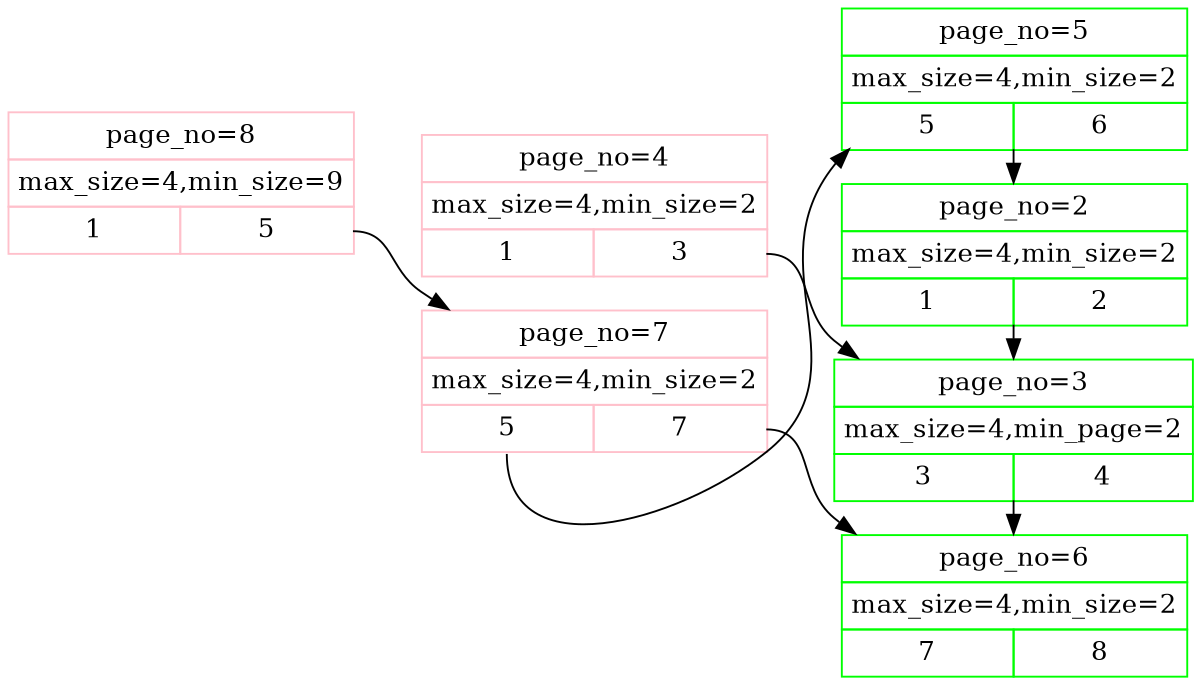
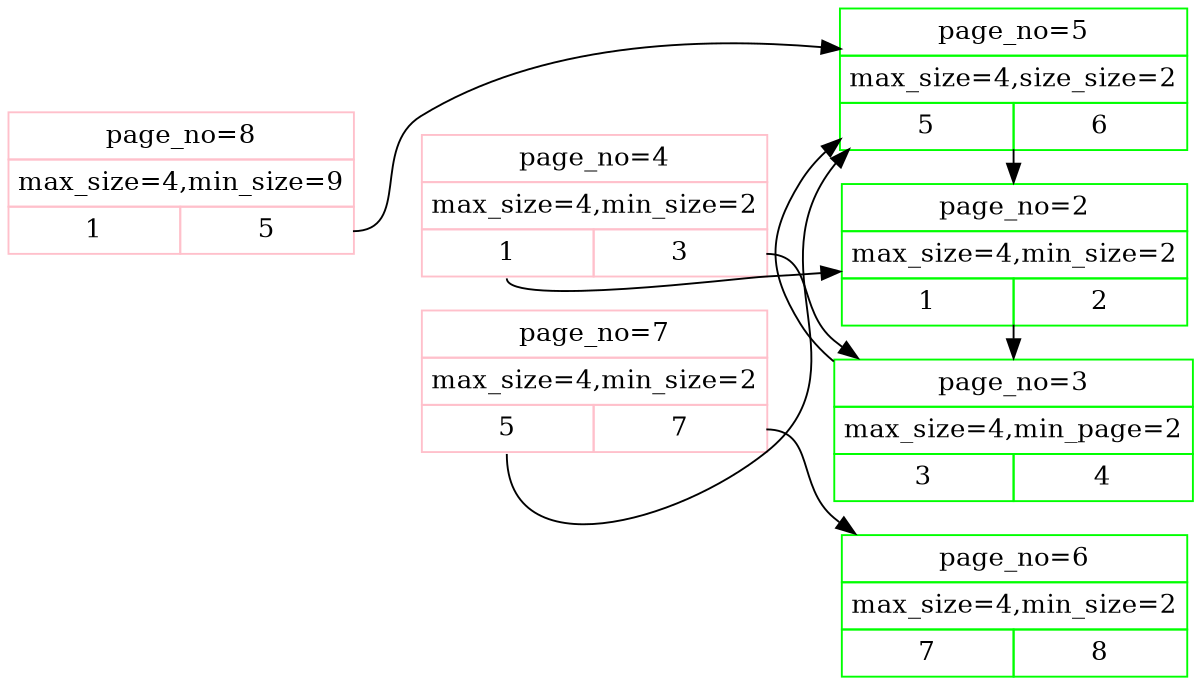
node "page_no=5": text "max_size=4,min_size=2" -> "max_size=4,size_size=2"
edge "page_no=8" -> "page_no=7": now "page_no=8" -> "page_no=5"
edge "page_no=4" -> "page_no=2": added
edge "page_no=3" -> "page_no=6": now "page_no=3" -> "page_no=5"
